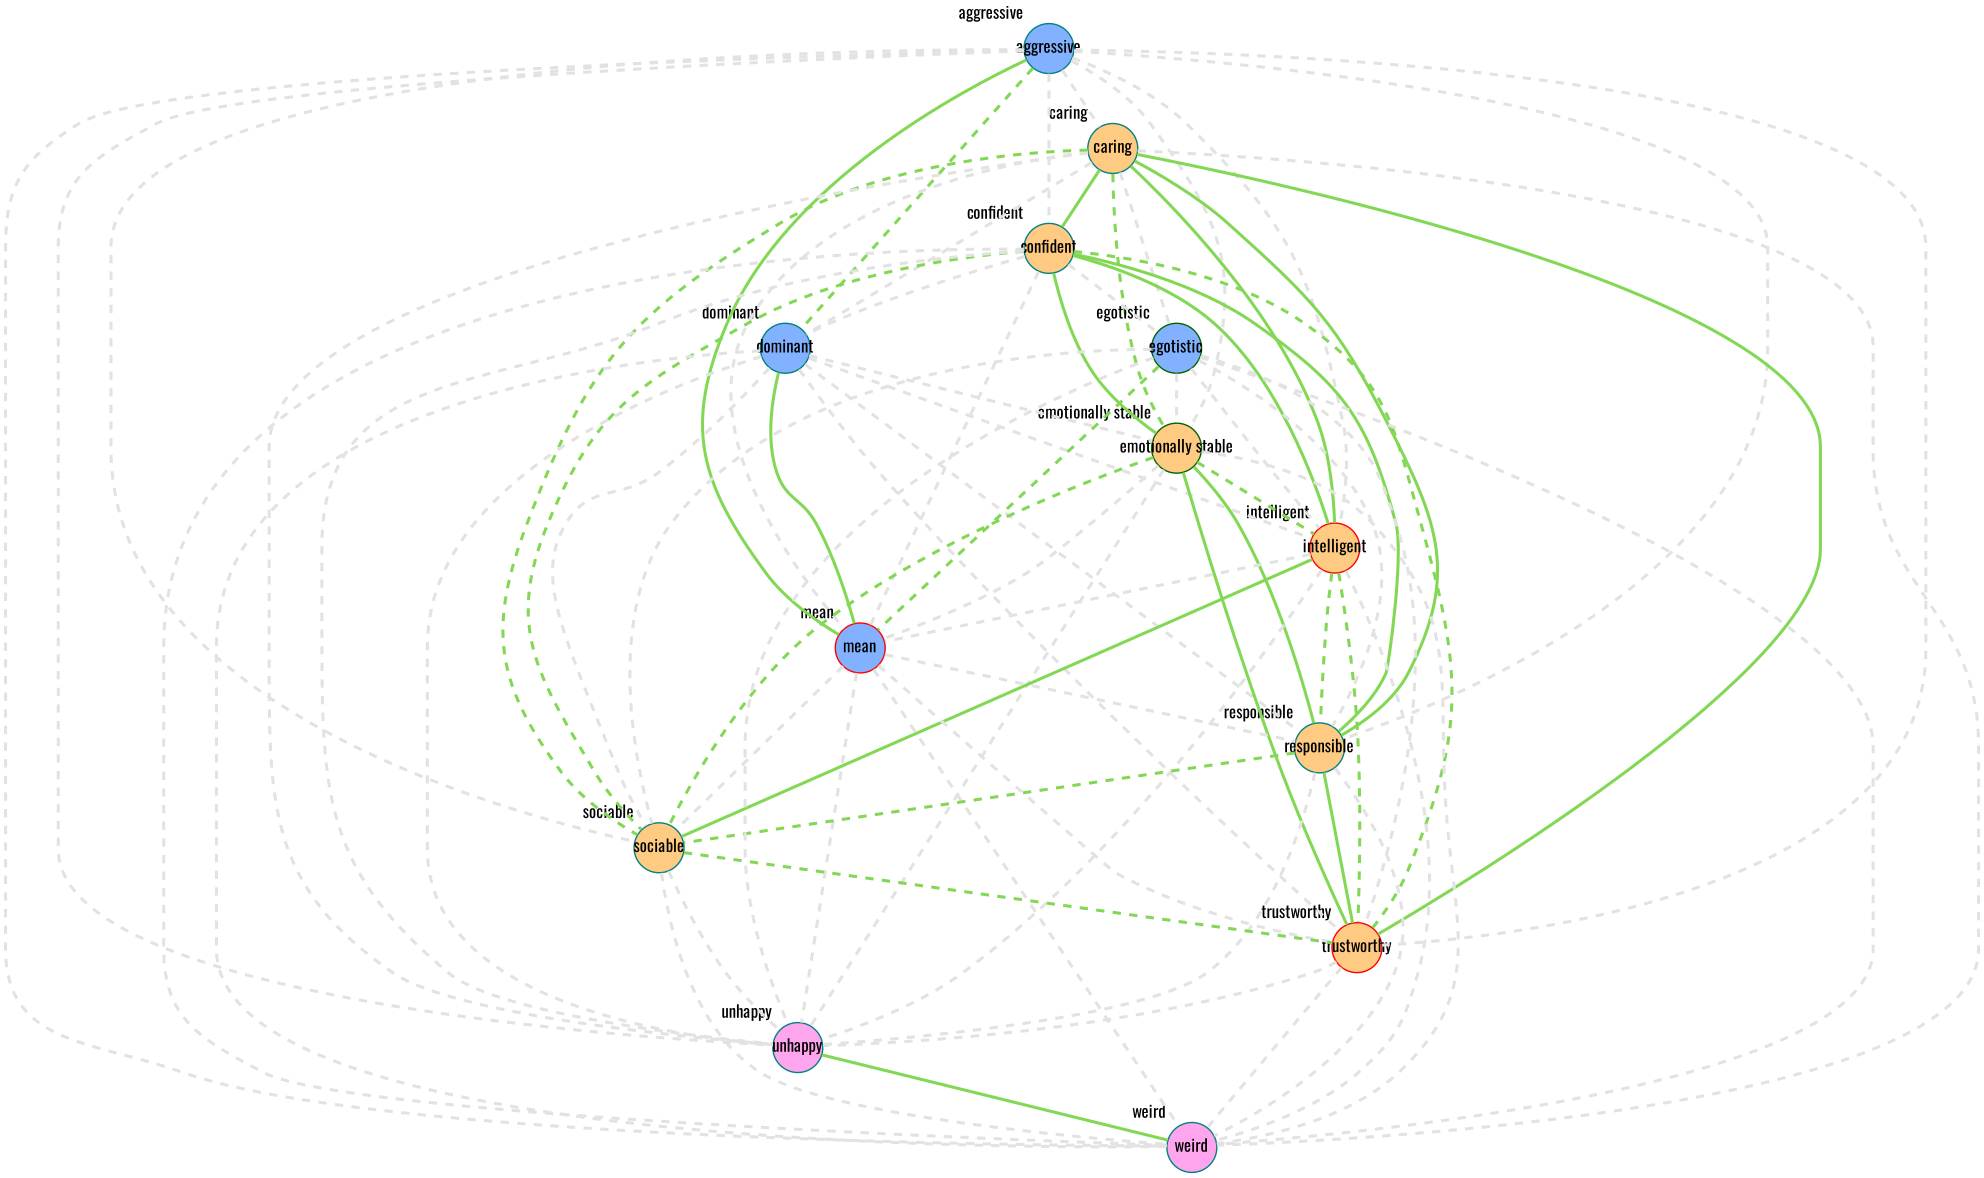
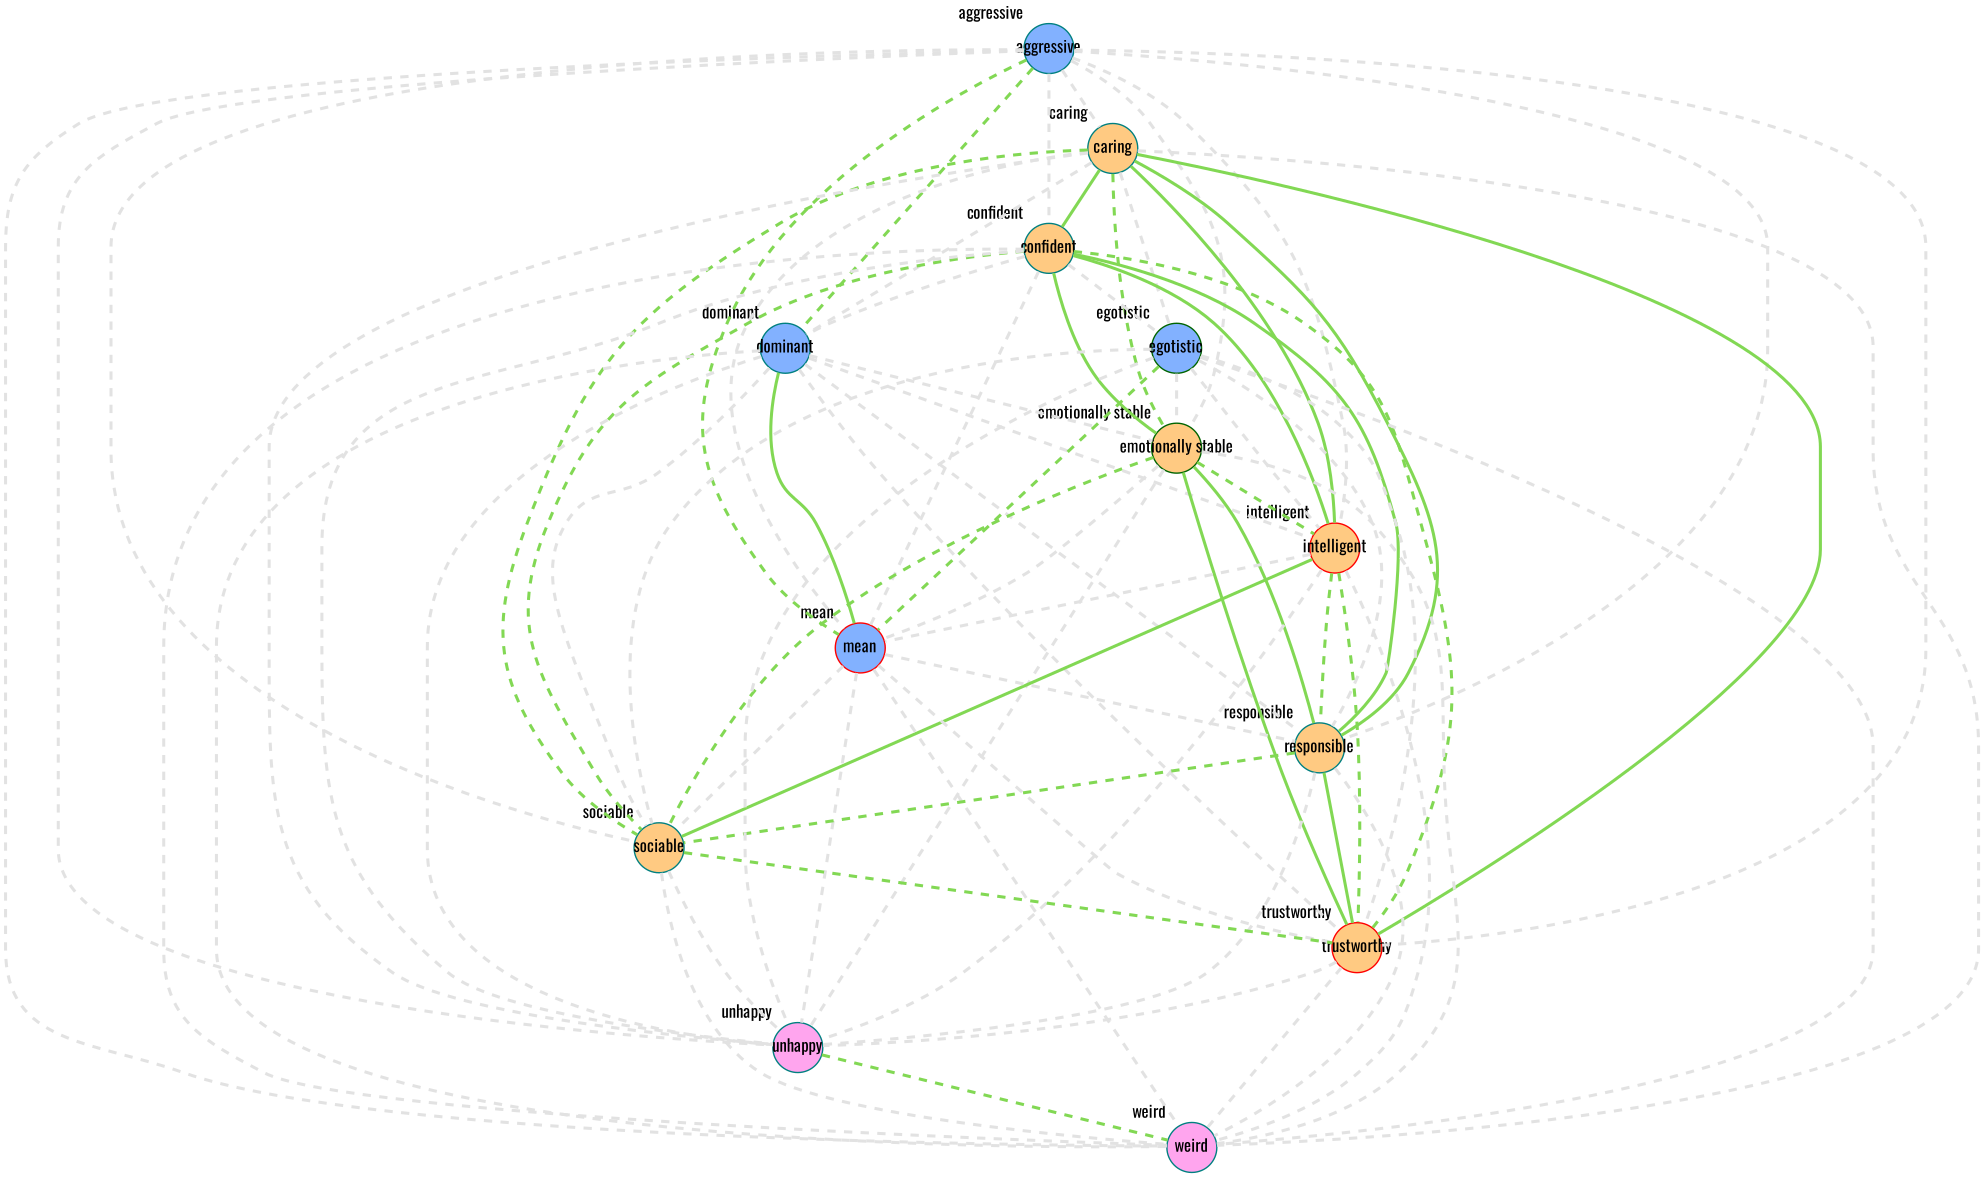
edge "aggressive aggressive" -- "mean mean": style bold -> dashed
edge "unhappy unhappy" -- "weird weird": style bold -> dashed
